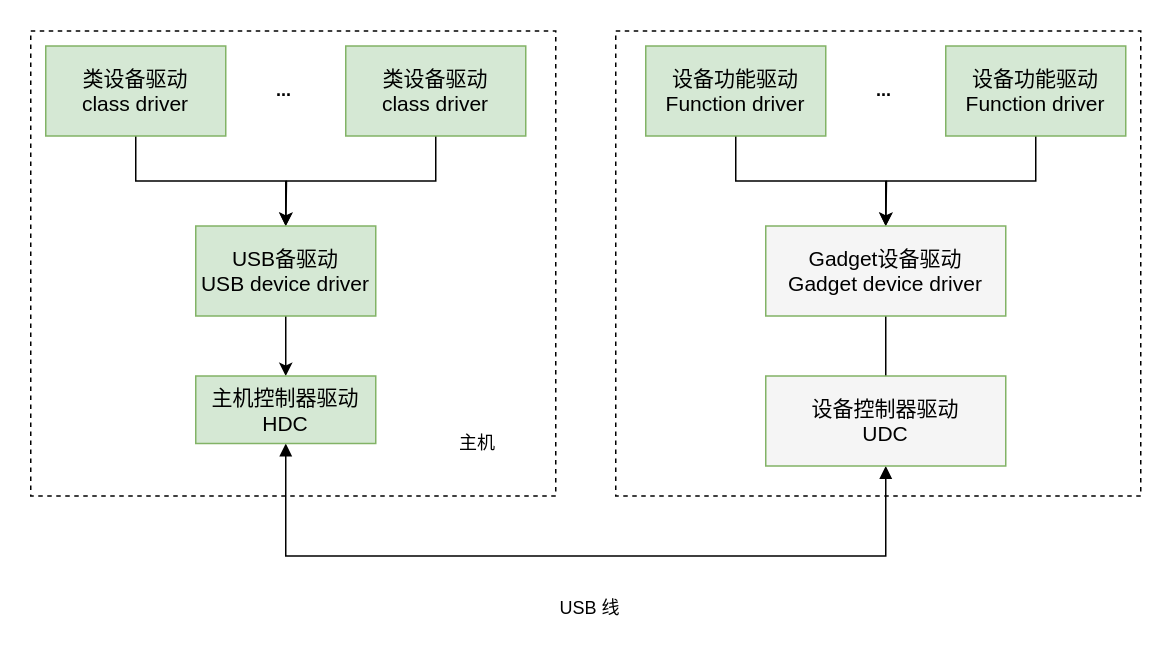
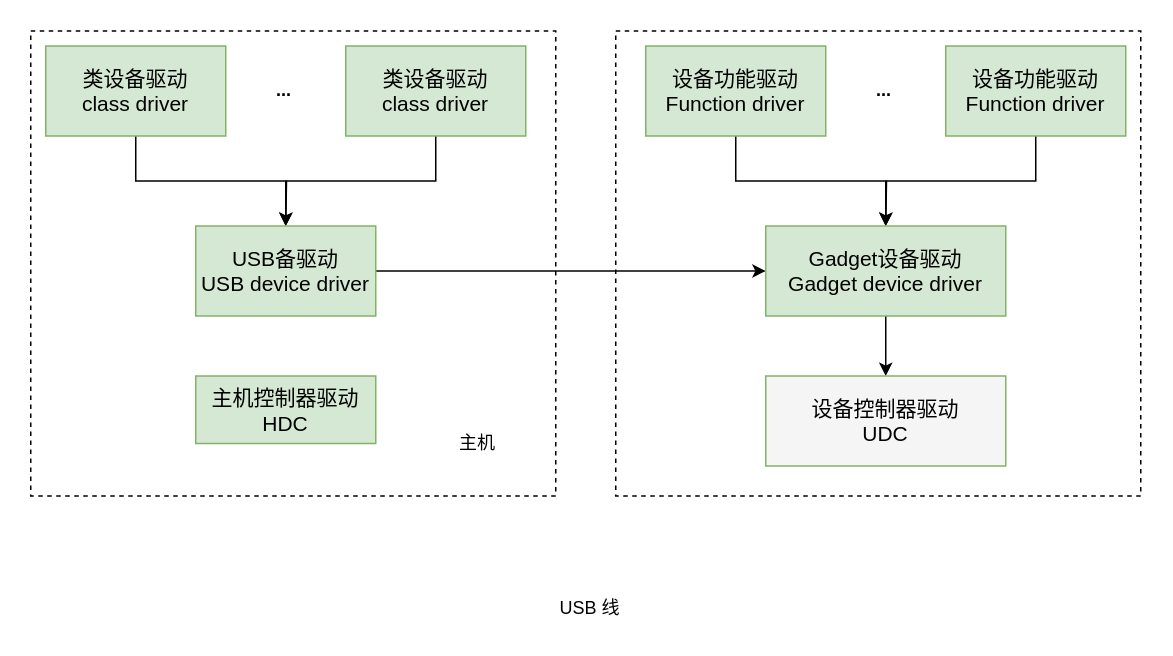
node "Gadget设备驱动 Gadget device driver": fillcolor #f5f5f5 -> #d5e8d4
edge "USB备驱动 USB device driver" -> "主机控制器驱动 HDC": now "USB备驱动 USB device driver" -> "Gadget设备驱动 Gadget device driver"
edge "Gadget设备驱动 Gadget device driver" -- "设备控制器驱动 UDC": arrowhead none -> classic
edge "主机控制器驱动 HDC" -- "设备控制器驱动 UDC": removed
